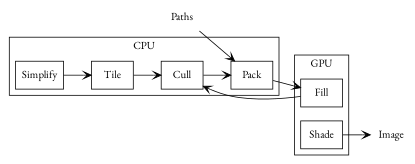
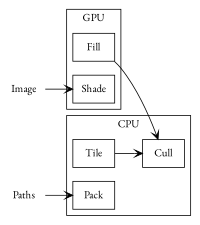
node "Simplify": removed
edge "Cull" -> "Pack": removed
edge "Pack" -> "Fill": removed
edge "Shade" -> "Image": reversed
